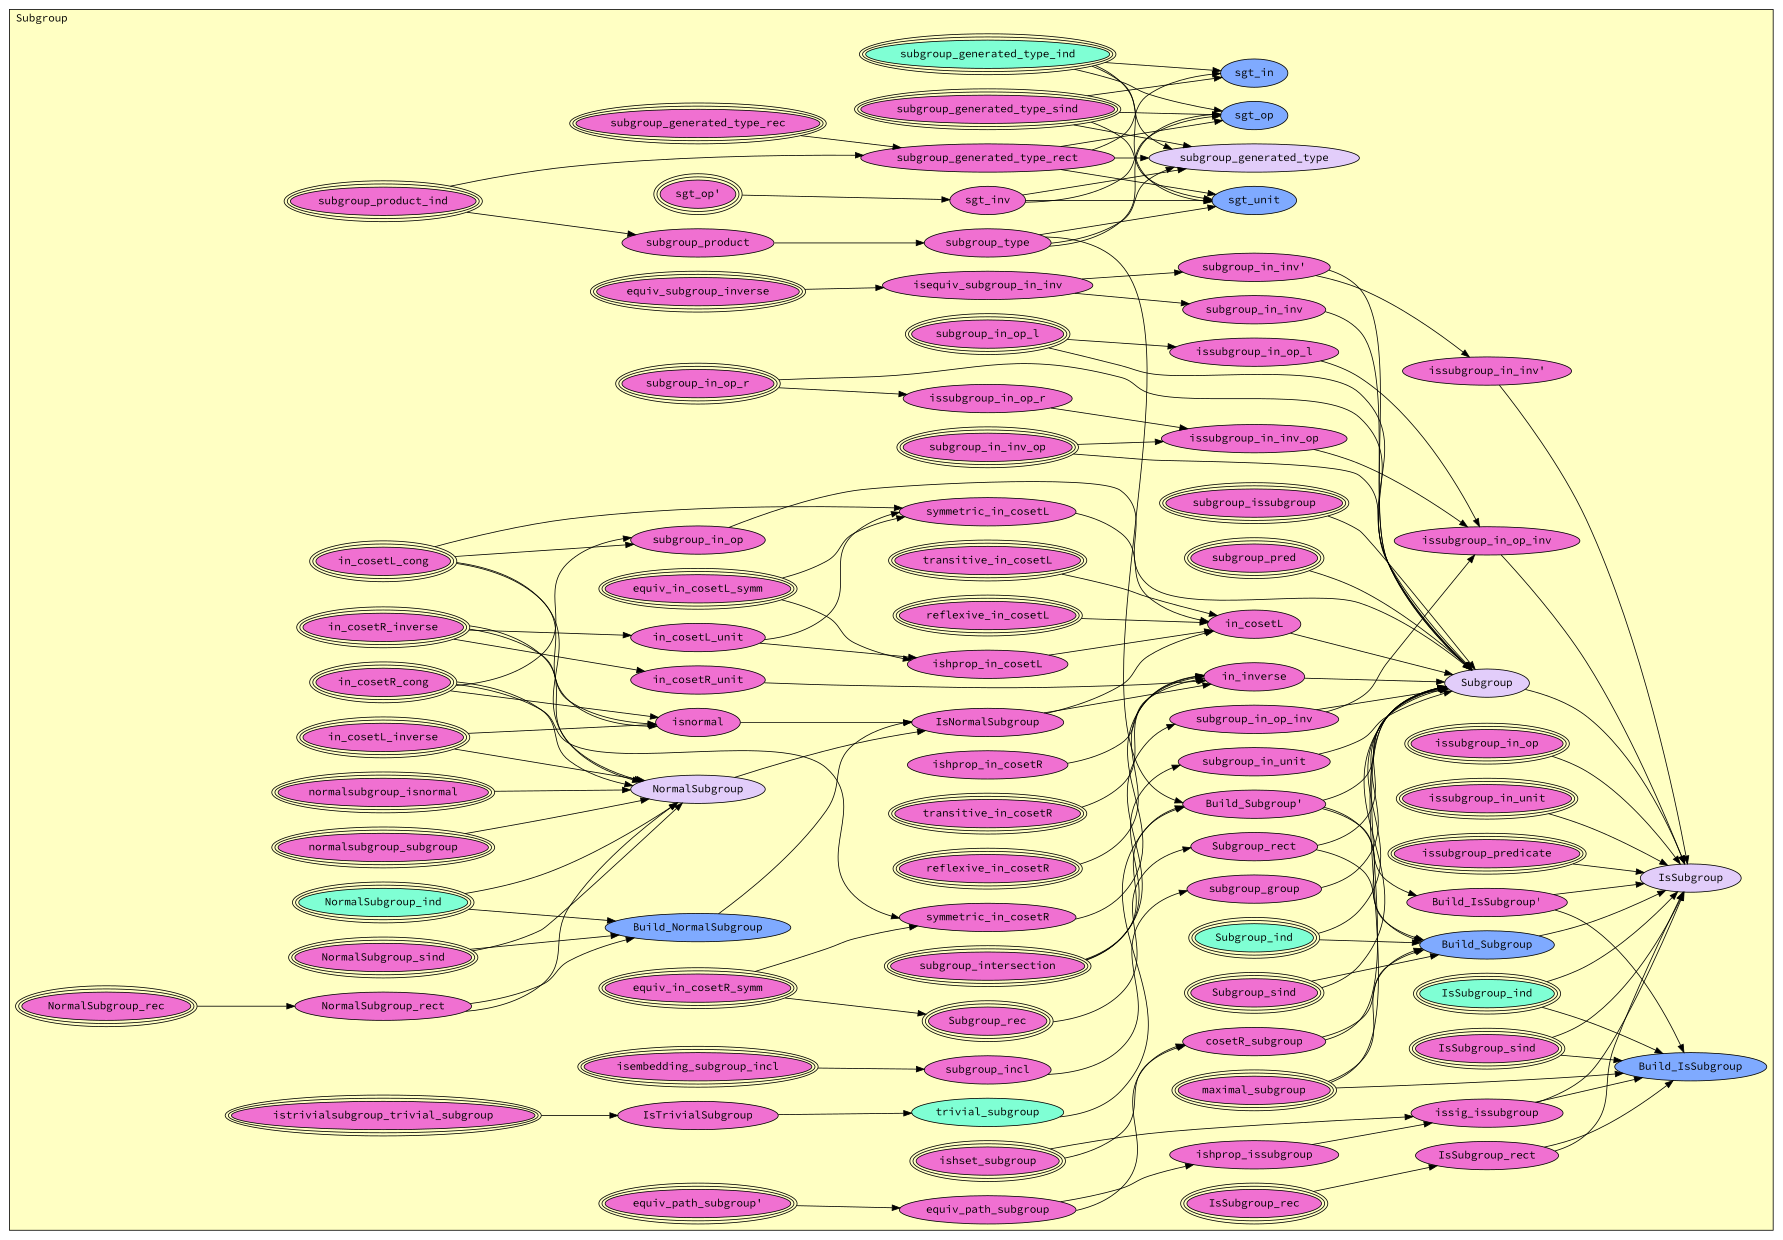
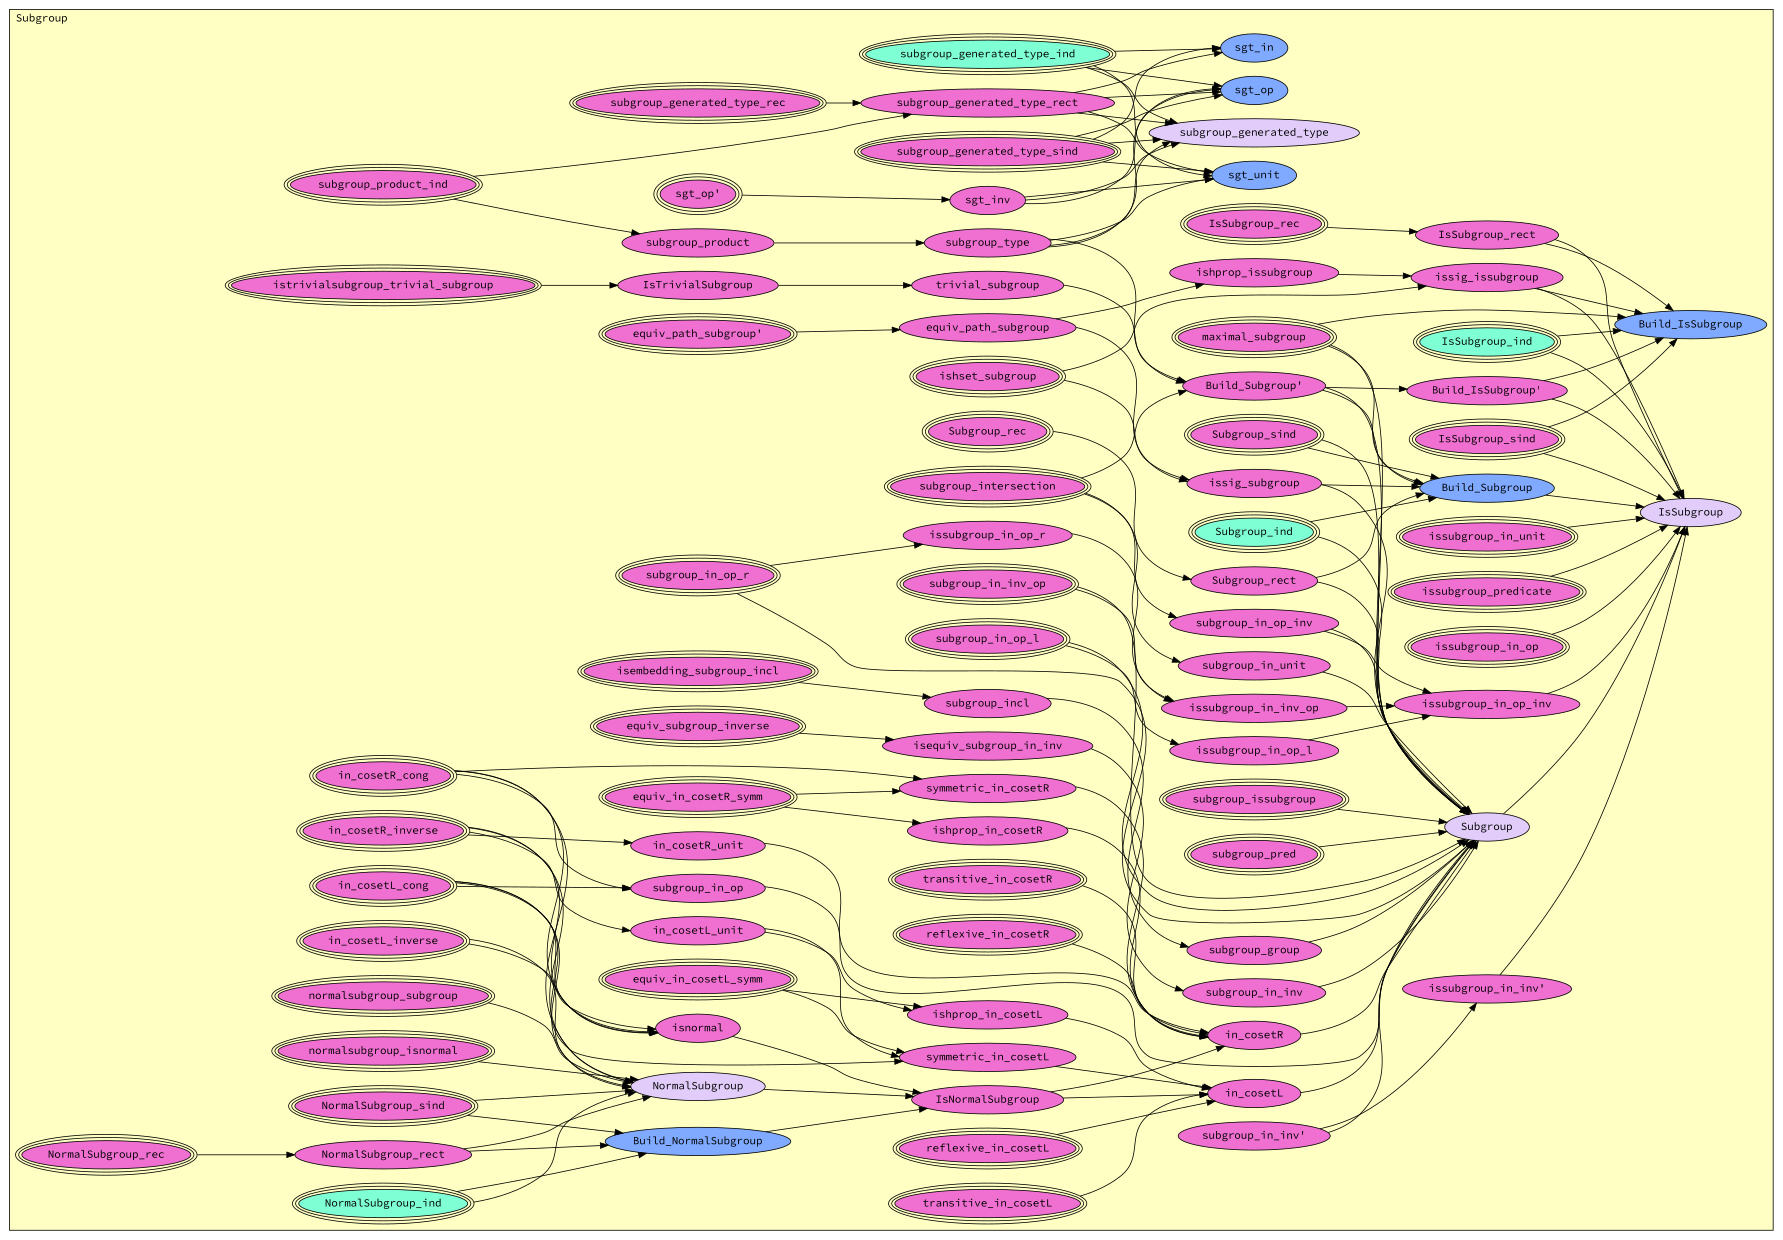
edge "isequiv_subgroup_in_inv" -> "subgroup_in_inv'": removed
node "in_inverse": label "in_inverse" -> "in_cosetR"
edge "equiv_in_cosetR_symm" -> "Subgroup_rec": now "equiv_in_cosetR_symm" -> "ishprop_in_cosetR"
node "cosetR_subgroup": label "cosetR_subgroup" -> "issig_subgroup"
node "trivial_subgroup": fillcolor #7fffd4 -> #f070d1
